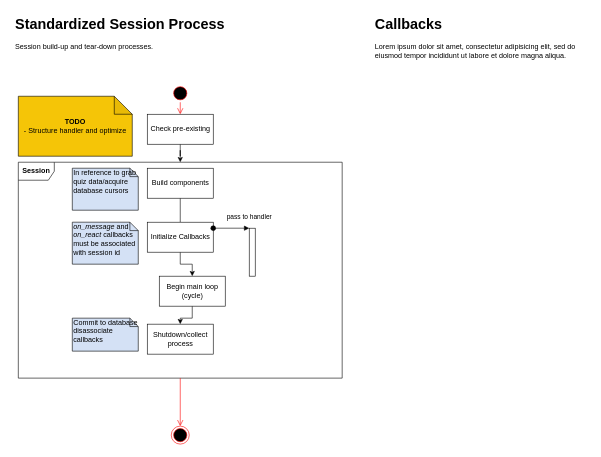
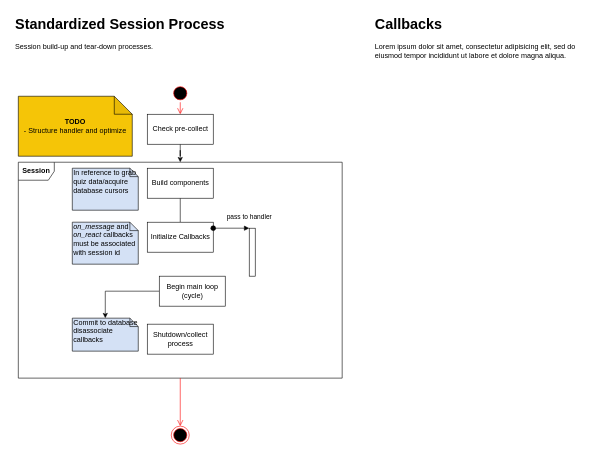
node "Check pre-existing": label "Check pre-existing" -> "Check pre-collect"
edge "Initialize Callbacks" -> "Begin main loop (cycle)": removed
edge "Begin main loop (cycle)" -> "Shutdown/collect process": now "Begin main loop (cycle)" -> "Commit to database disassociate callbacks"
